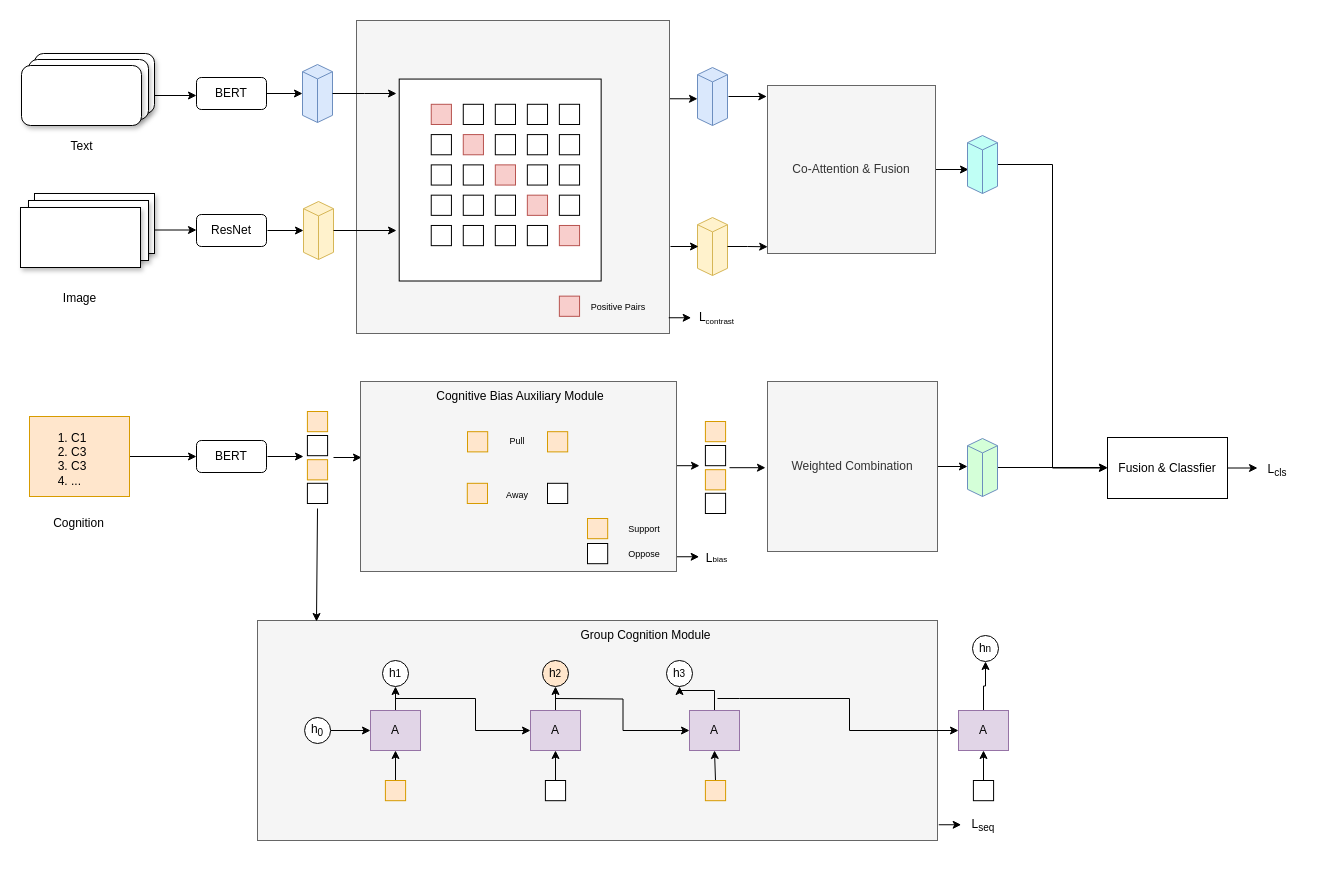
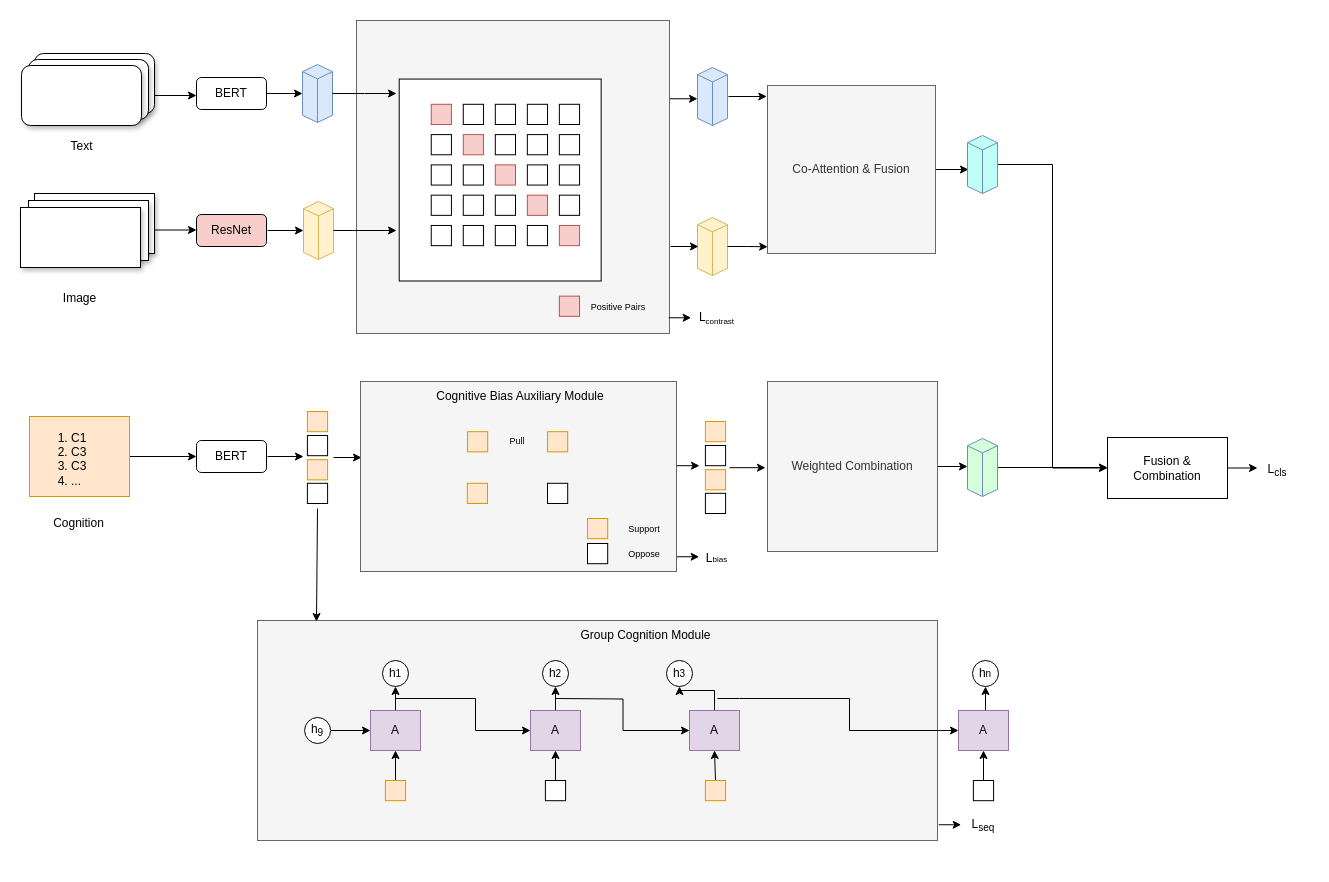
node "ResNet": fillcolor #ffffff -> #f8cecc
node "Fusion & Classfier": label "Fusion & Classfier" -> "Fusion & Combination"
node "Away": removed
node "hn": moved (986, 649) -> (986, 674)
node "h2": fillcolor #ffe6cc -> #ffffff
node "h0": label "h0" -> "h9"
